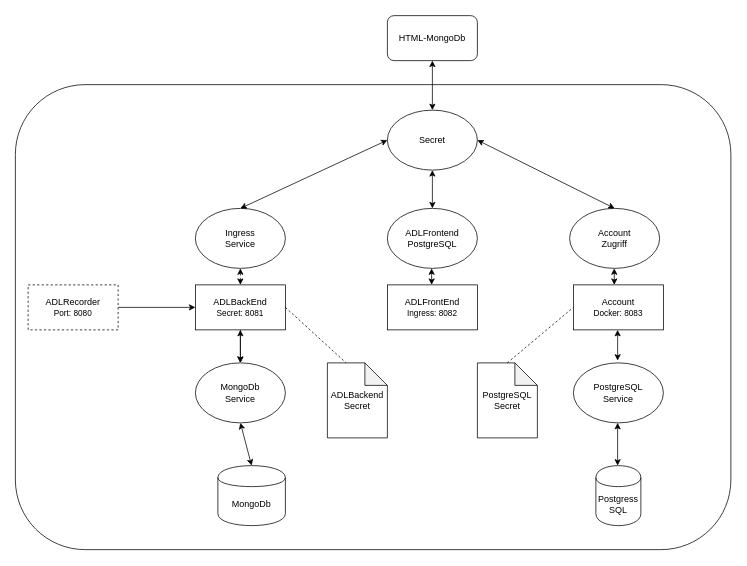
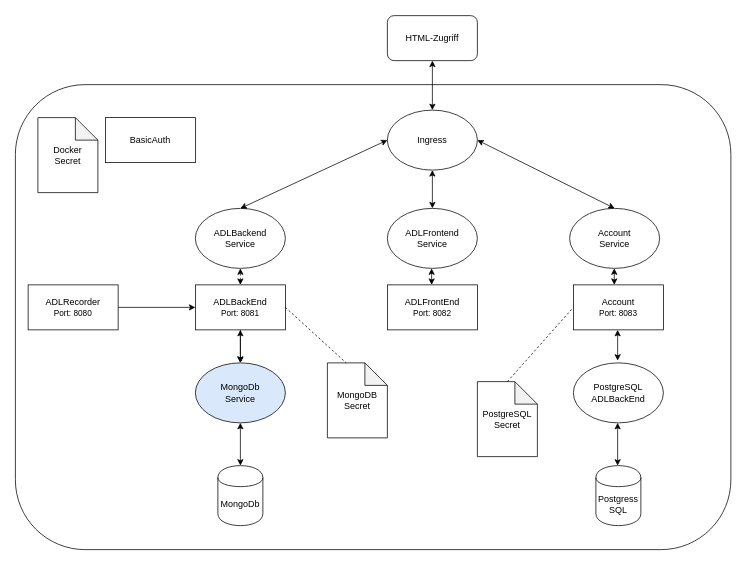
node "HTML-MongoDb": label "HTML-MongoDb" -> "HTML-Zugriff"
node "BasicAuth": added
node "Secret": label "Secret" -> "Ingress"
node "Docker Secret": added
node "Ingress Service": label "Ingress Service" -> "ADLBackend Service"
node "ADLFrontend PostgreSQL": label "ADLFrontend PostgreSQL" -> "ADLFrontend Service"
node "Account Zugriff": label "Account Zugriff" -> "Account Service"
node "ADLRecorder Port: 8080": style dashed -> solid
node "ADLBackEnd Secret: 8081": label "ADLBackEnd Secret: 8081" -> "ADLBackEnd Port: 8081"
node "ADLFrontEnd Ingress: 8082": label "ADLFrontEnd Ingress: 8082" -> "ADLFrontEnd Port: 8082"
node "Account Docker: 8083": label "Account Docker: 8083" -> "Account Port: 8083"
node "MongoDb Service": fillcolor #ffffff -> #dae8fc
node "PostgreSQL Service": label "PostgreSQL Service" -> "PostgreSQL ADLBackEnd"
node "ADLBackend Secret": label "ADLBackend Secret" -> "MongoDB Secret"
node "PostgreSQL Secret": moved (507, 400) -> (507, 419)
node "MongoDb": size 68x60 -> 45x60
